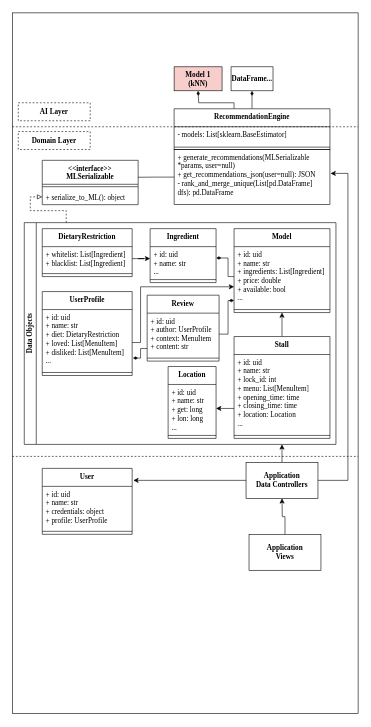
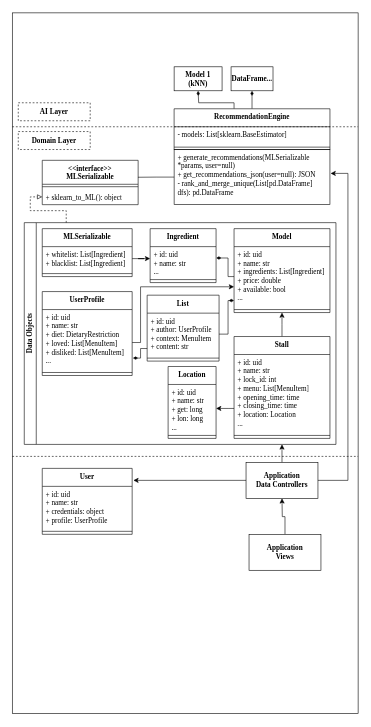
node "Model 1 (kNN)": fillcolor #f8cecc -> #ffffff
node "+ serialize_to_ML(): object": label "+ serialize_to_ML(): object" -> "+ sklearn_to_ML(): object"
node "DietaryRestriction": label "DietaryRestriction" -> "MLSerializable"
node "Review": label "Review" -> "List"
